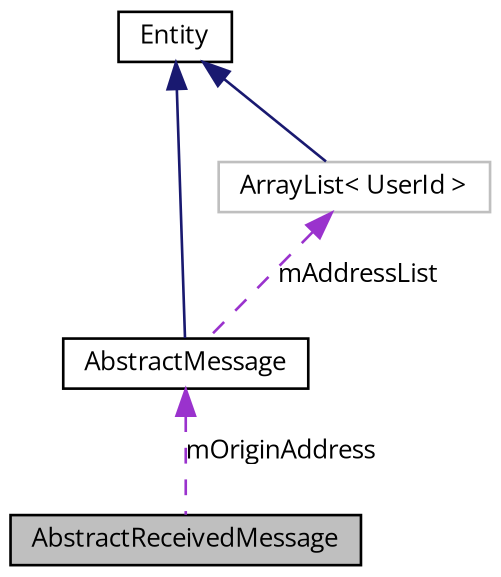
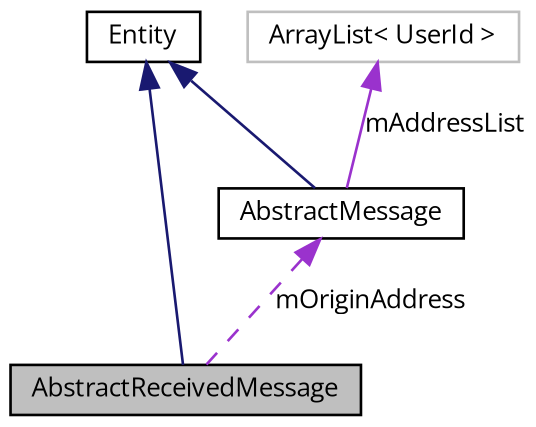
edge "ArrayList< UserId >" -> "Entity": now "AbstractReceivedMessage" -> "Entity"
edge "AbstractMessage" -> "ArrayList< UserId >": style dashed -> solid
